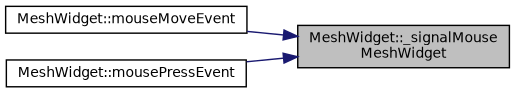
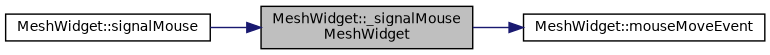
edge "MeshWidget::mouseMoveEvent" -> "MeshWidget::_signalMouse MeshWidget": reversed
node "MeshWidget::mousePressEvent": label "MeshWidget::mousePressEvent" -> "MeshWidget::signalMouse"
